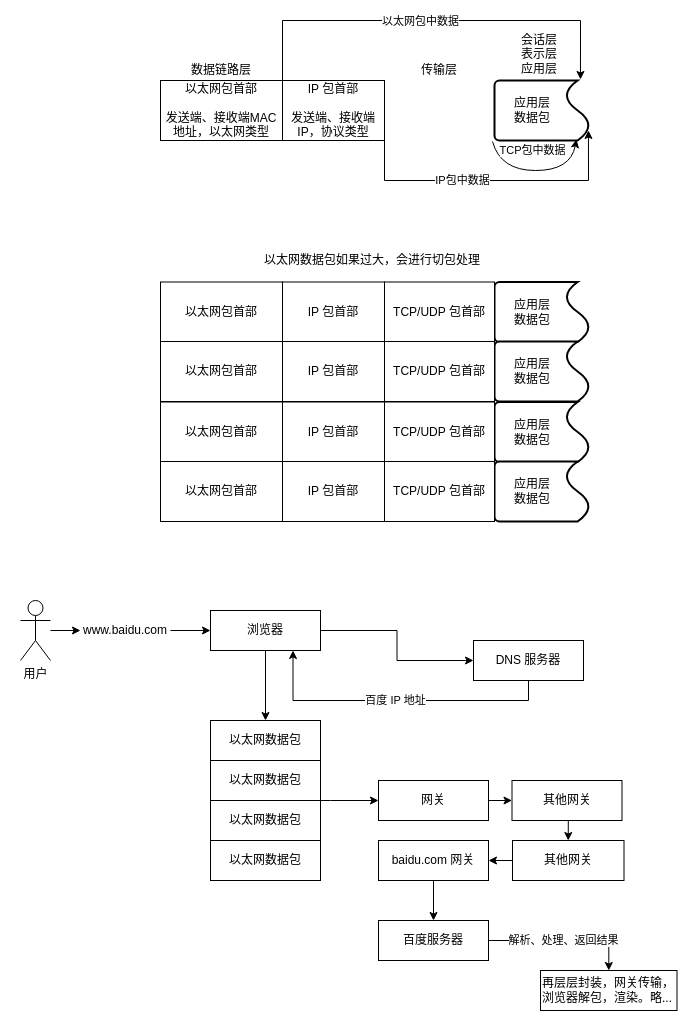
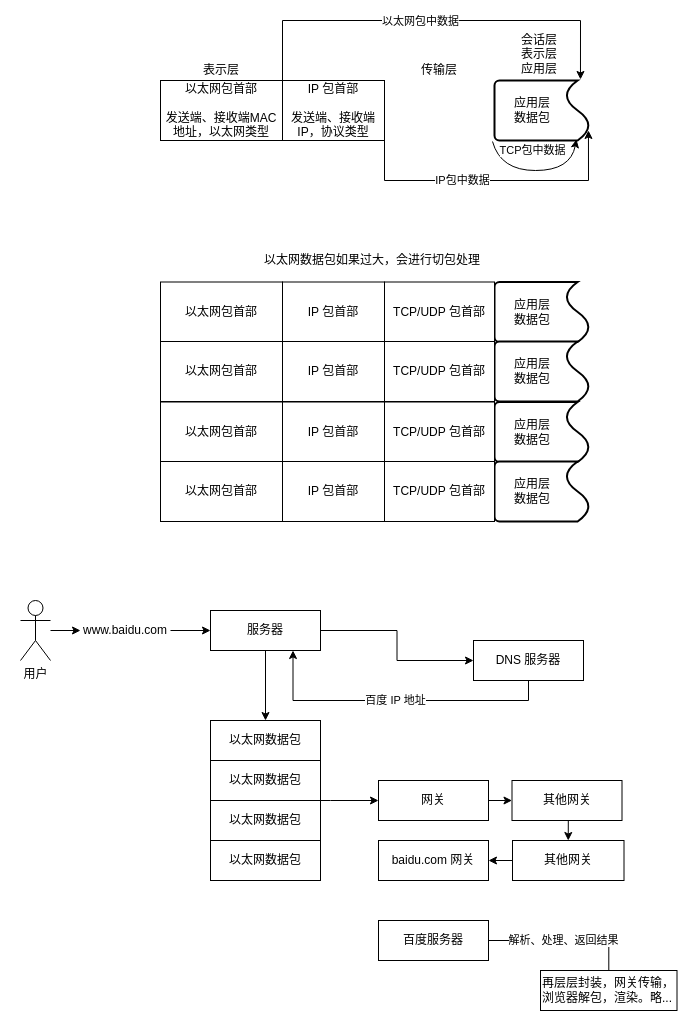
node "数据链路层": label "数据链路层" -> "表示层"
node "浏览器": label "浏览器" -> "服务器"
edge "baidu.com 网关" -> "百度服务器": removed
edge "百度服务器" -> "再层层封装，网关传输，浏览器解包，渲染。略...": arrowhead classic -> none
